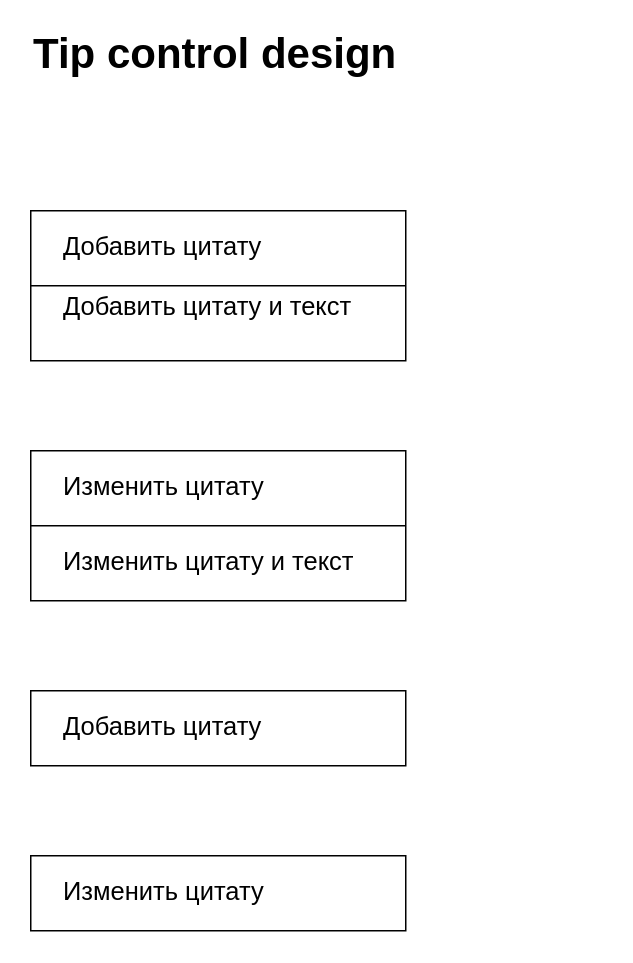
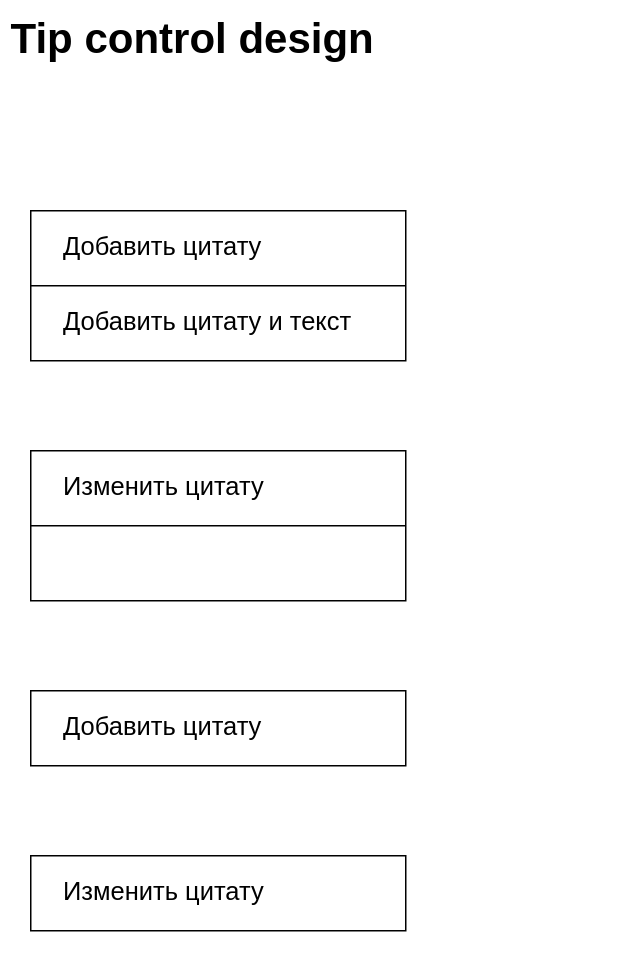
node "Tip control design": moved (316, 53) -> (293, 38)
node "Добавить цитату и текст": moved (218, 308) -> (218, 323)
node "Изменить цитату и текст": removed
